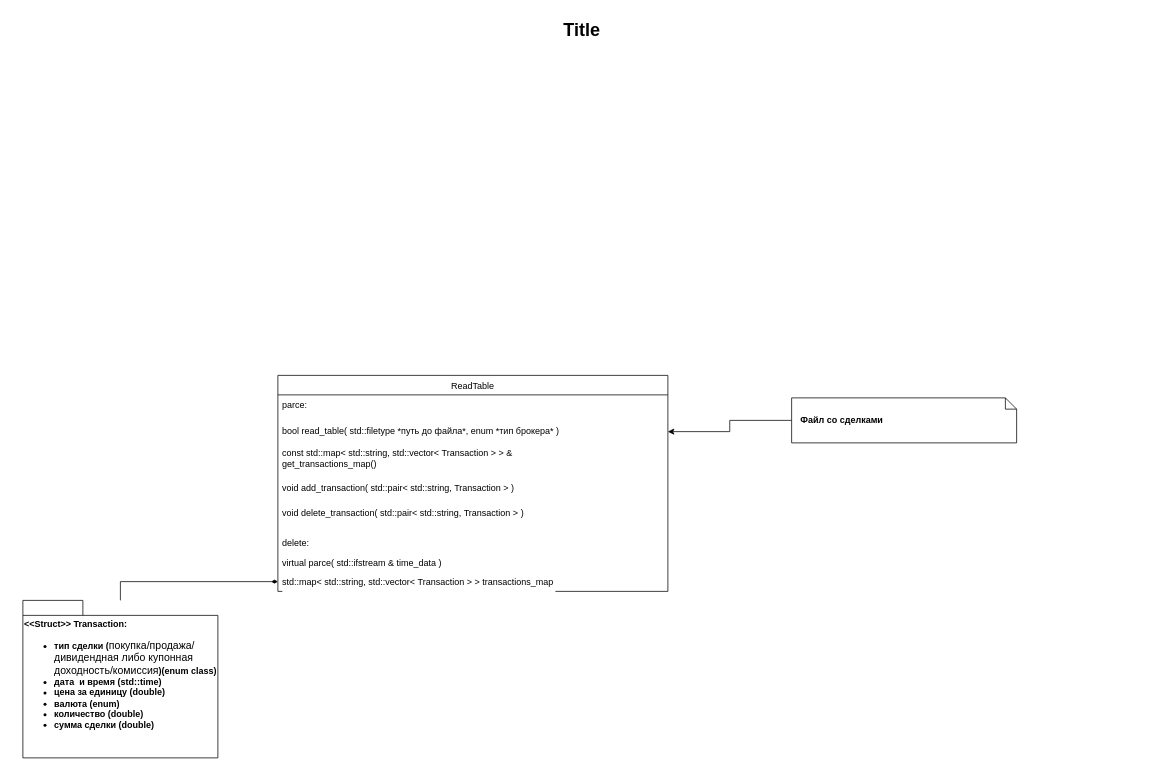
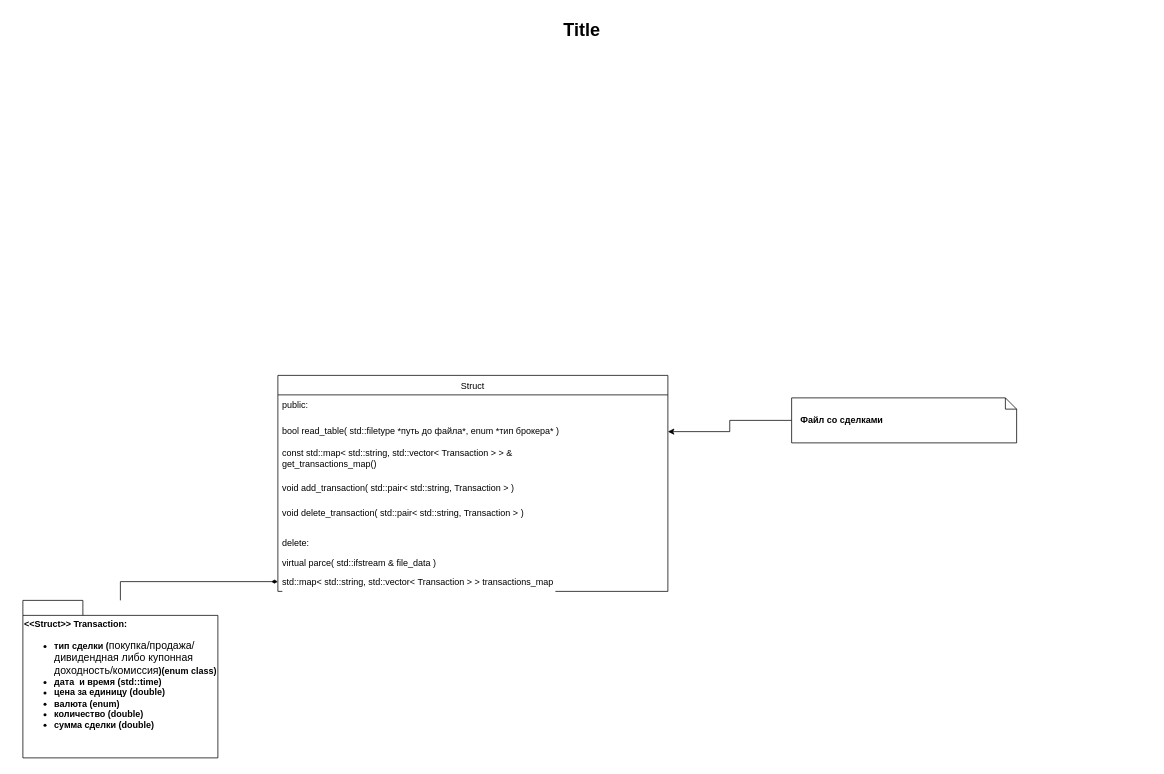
node "ReadTable": label "ReadTable" -> "Struct"
node "parce:": label "parce:" -> "public:"
node "virtual parce( std::ifstream & time_data )": label "virtual parce( std::ifstream & time_data )" -> "virtual parce( std::ifstream & file_data )"
